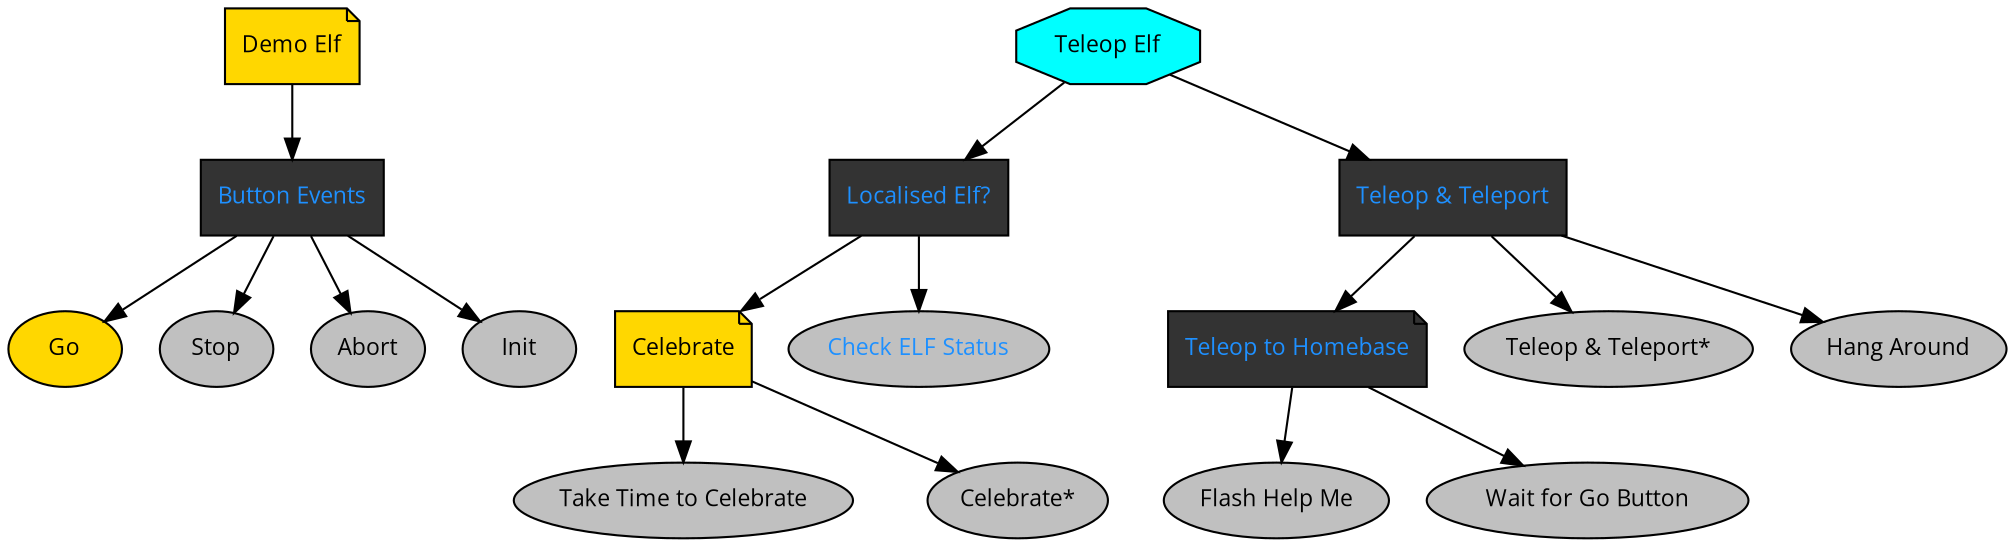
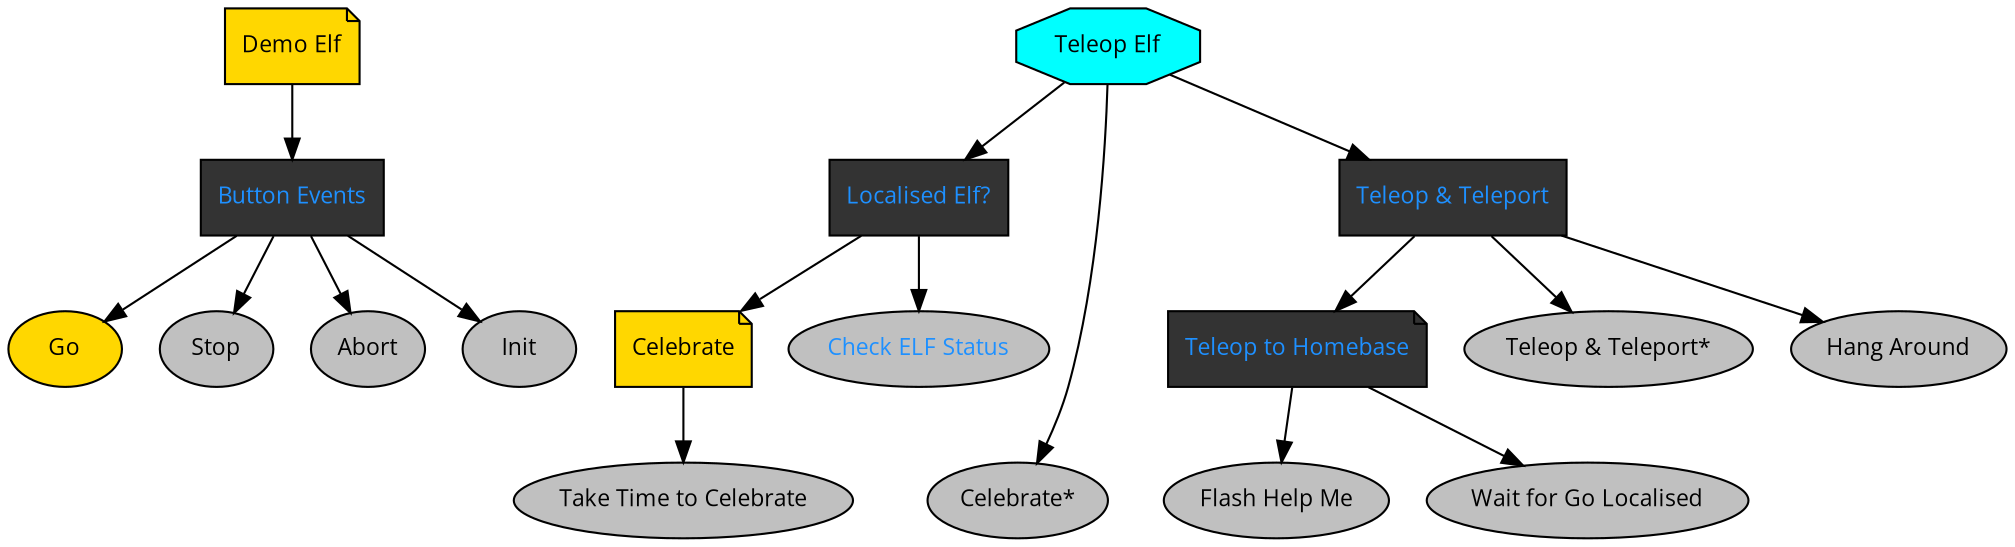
edge "Celebrate" -> "Celebrate*": now "Teleop Elf" -> "Celebrate*"
node "Wait for Go Button": label "Wait for Go Button" -> "Wait for Go Localised"
